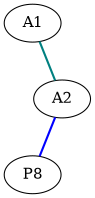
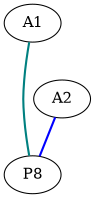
edge "A1" -- "A2": now "A1" -- "P8"
